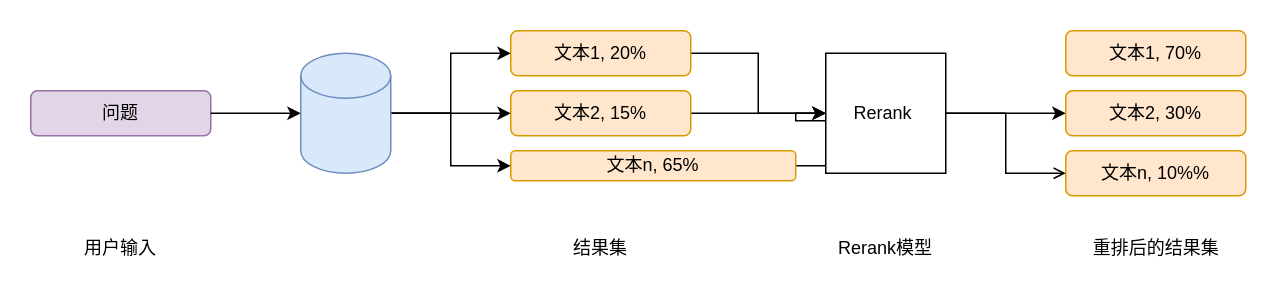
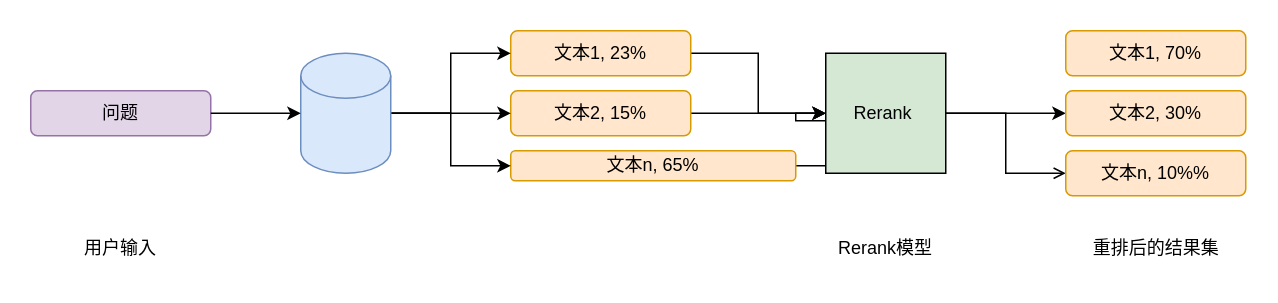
node "文本1, 20%": label "文本1, 20%" -> "文本1, 23%"
node "Rerank": fillcolor #ffffff -> #d5e8d4
node "结果集": removed
